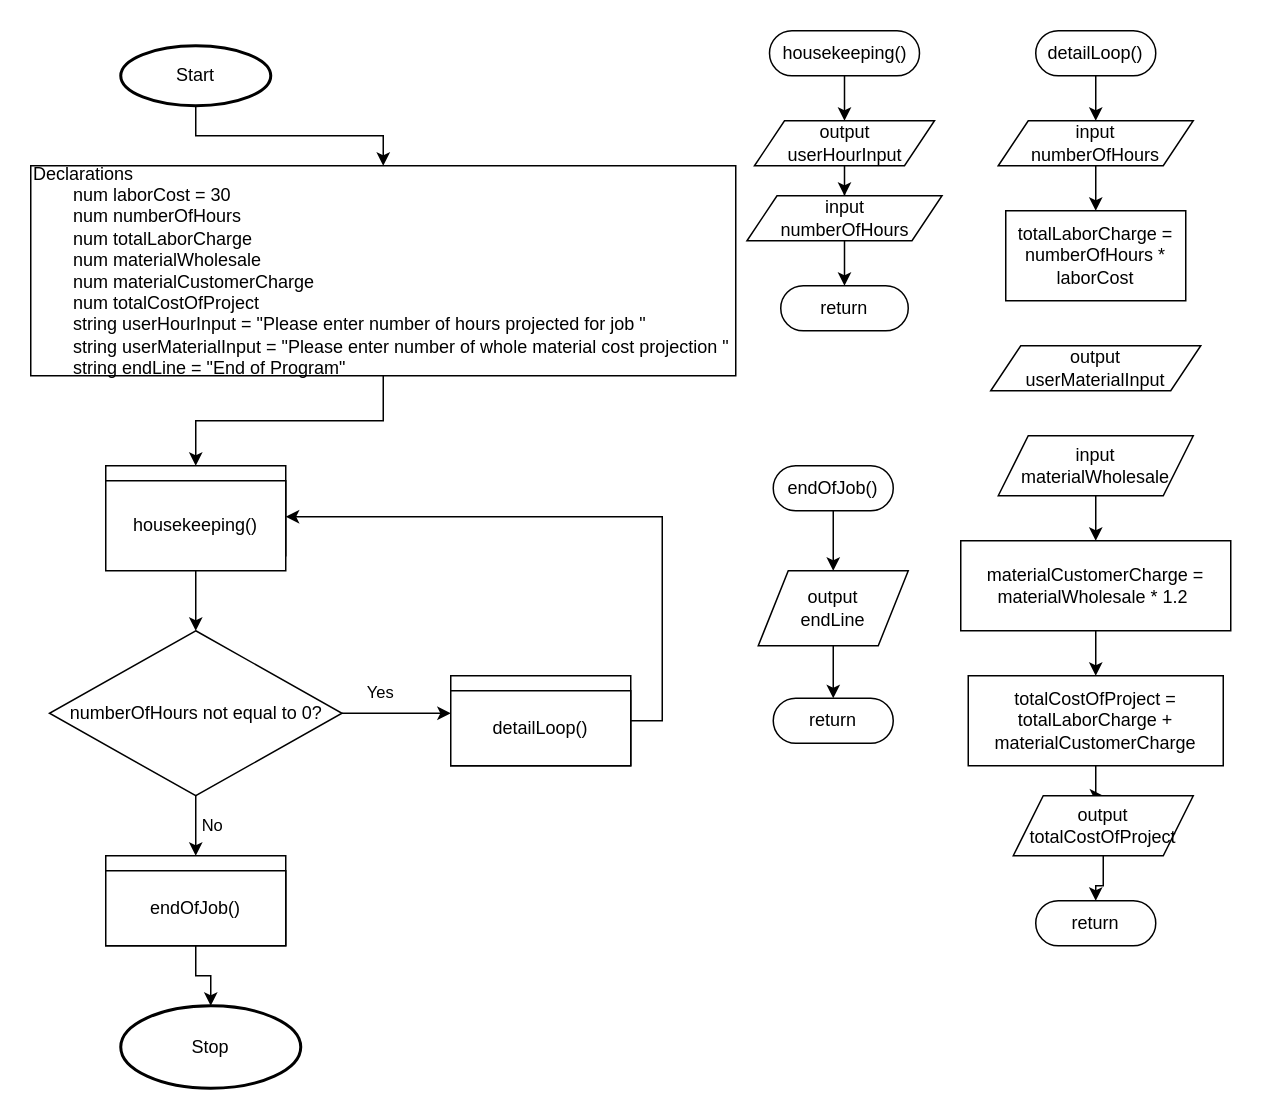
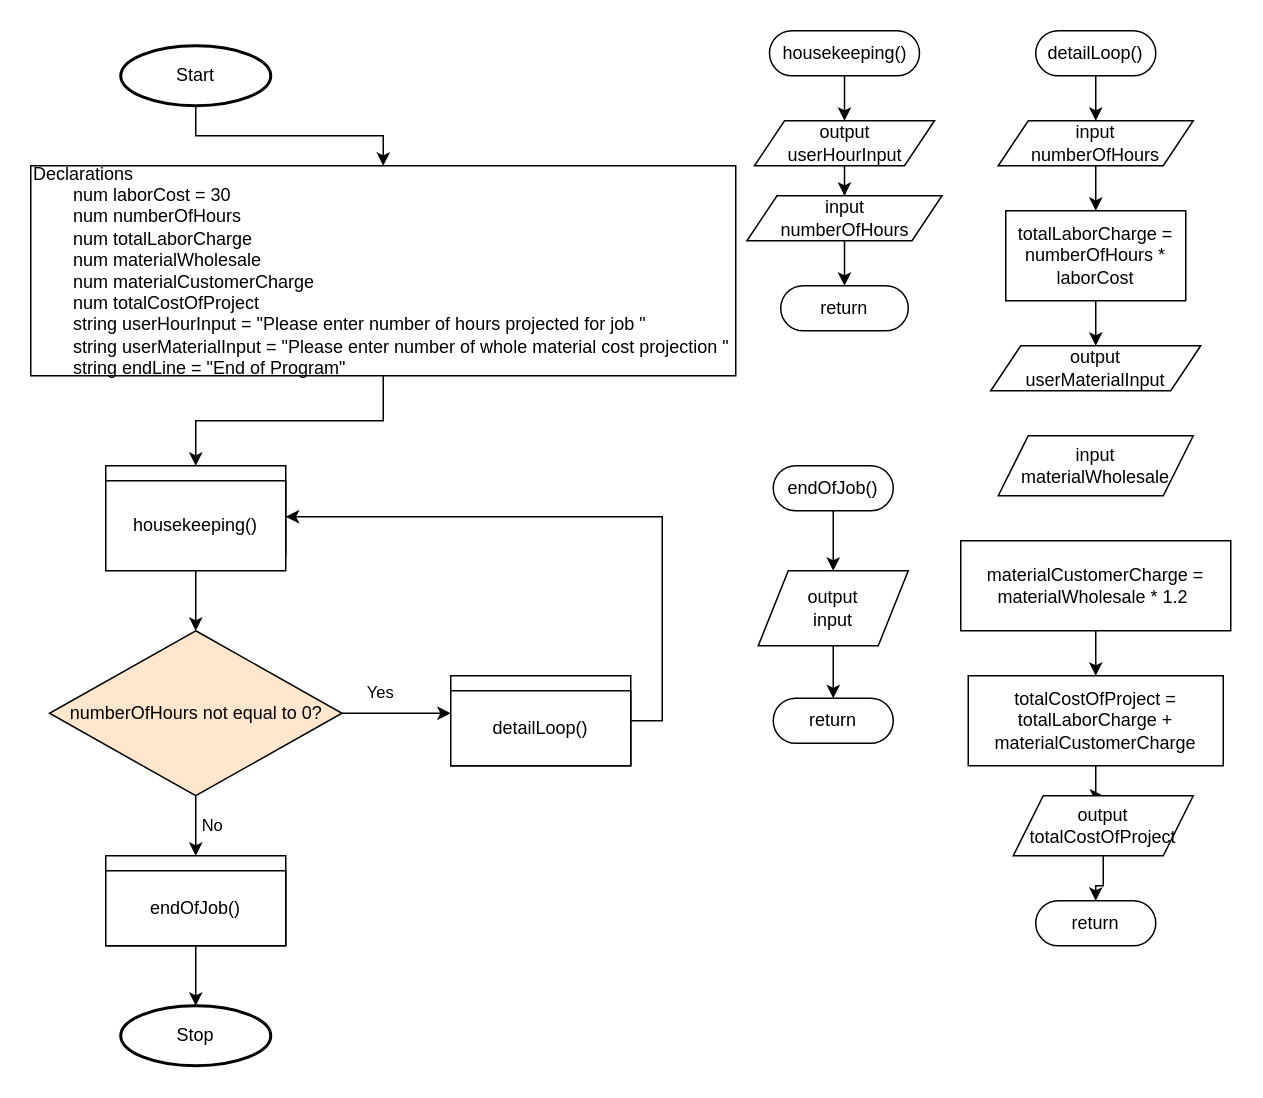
edge "totalLaborCharge = numberOfHours * laborCost" -> "output userMaterialInput": added
edge "input materialWholesale" -> "materialCustomerCharge = materialWholesale * 1.2": removed
node "output endLine": label "output endLine" -> "output input"
node "numberOfHours not equal to 0?": fillcolor #ffffff -> #ffe6cc
node "Stop": size 180x83 -> 150x60
